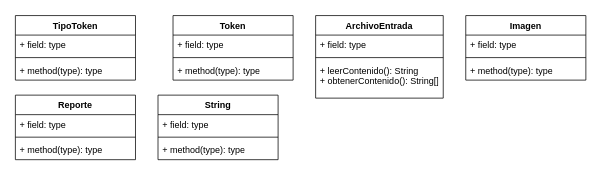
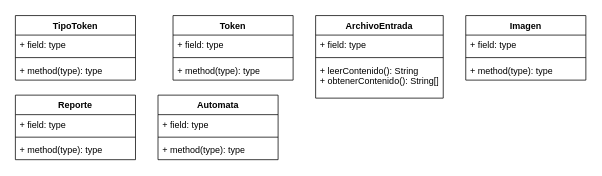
node "String": label "String" -> "Automata"
